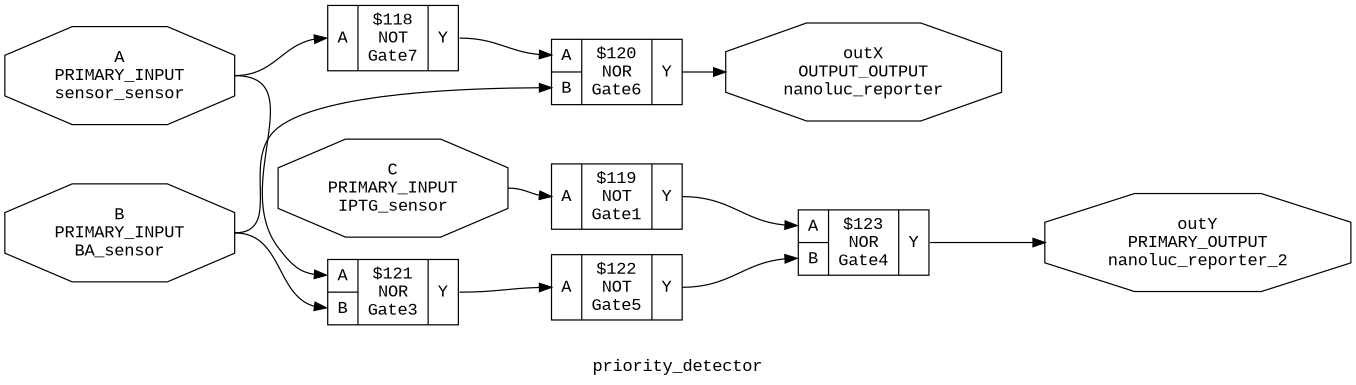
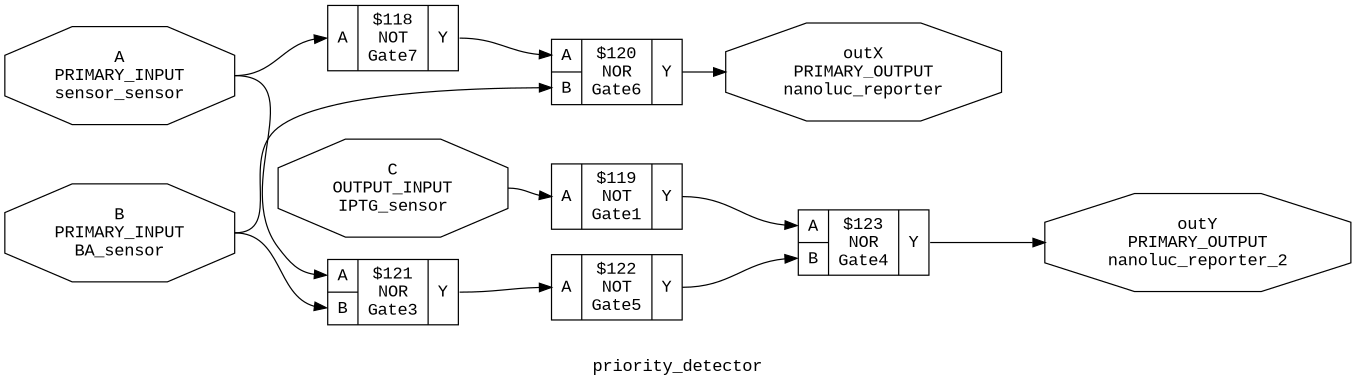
node "outX OUTPUT_OUTPUT nanoluc_reporter": label "outX OUTPUT_OUTPUT nanoluc_reporter" -> "outX PRIMARY_OUTPUT nanoluc_reporter"
node "C PRIMARY_INPUT IPTG_sensor": label "C PRIMARY_INPUT IPTG_sensor" -> "C OUTPUT_INPUT IPTG_sensor"
